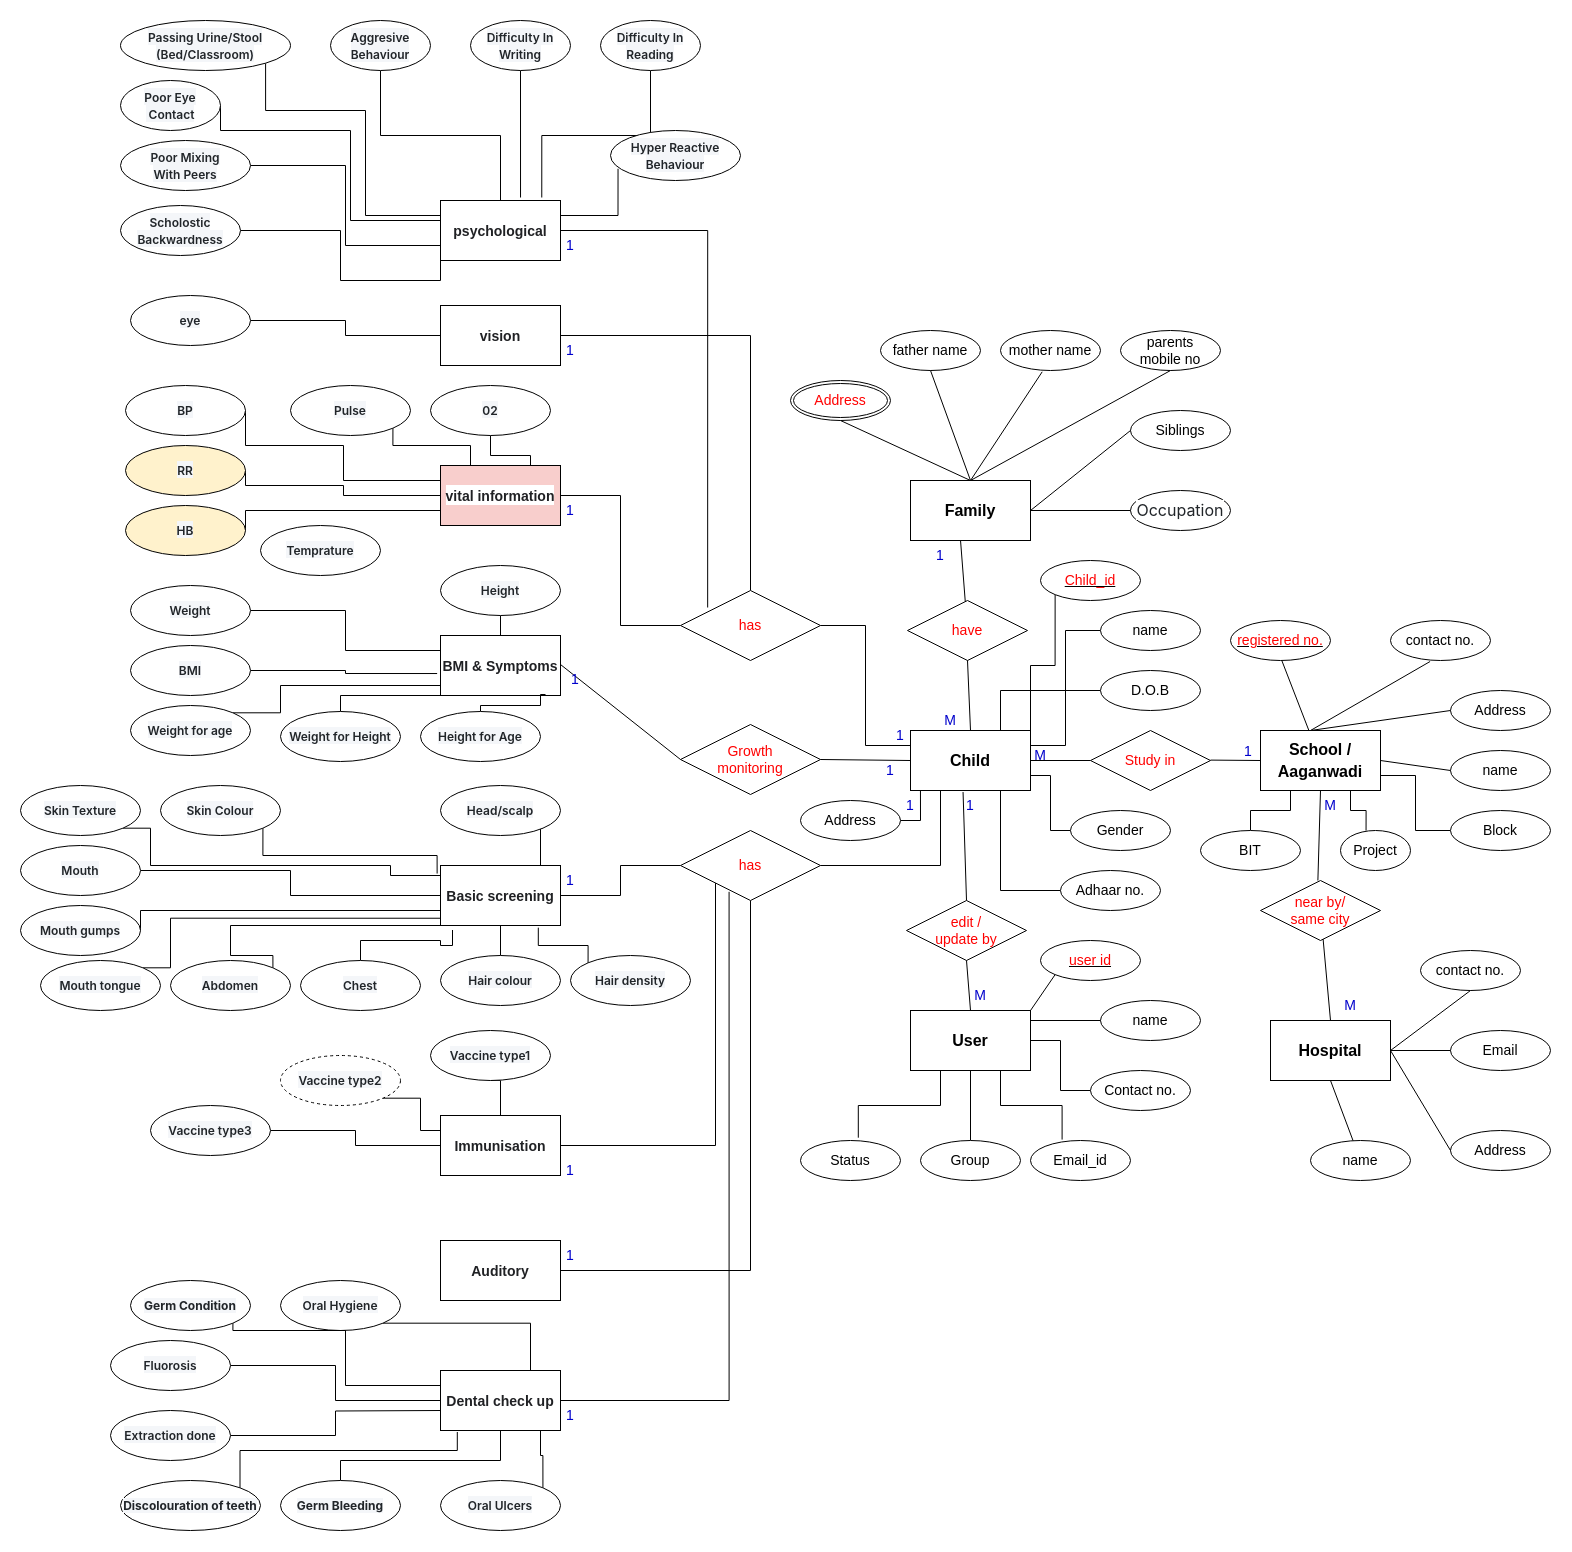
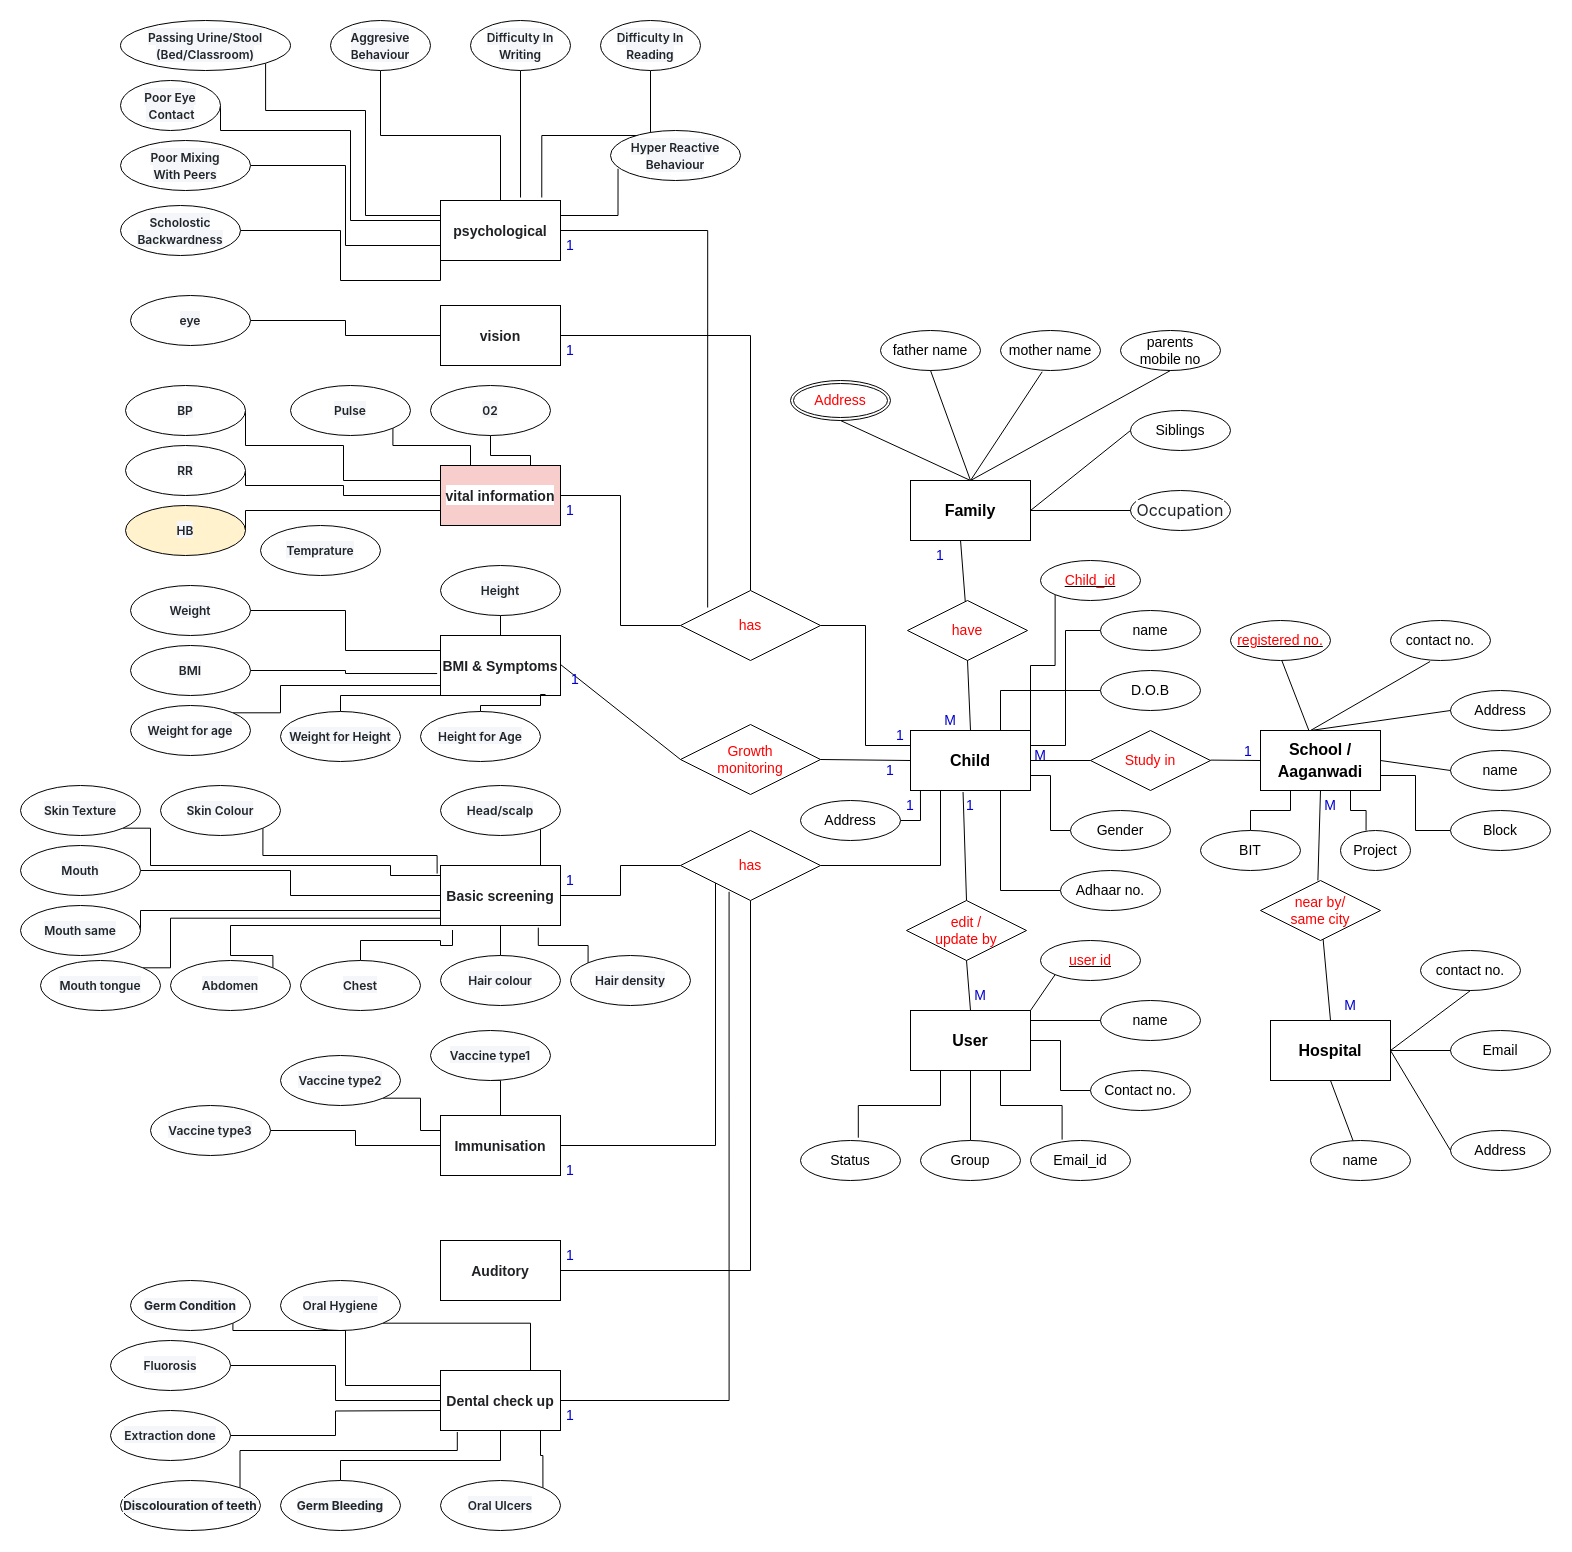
node "RR": fillcolor #fff2cc -> #ffffff
node "Mouth gumps": label "Mouth gumps" -> "Mouth same"
node "Vaccine type2": style dashed -> solid
